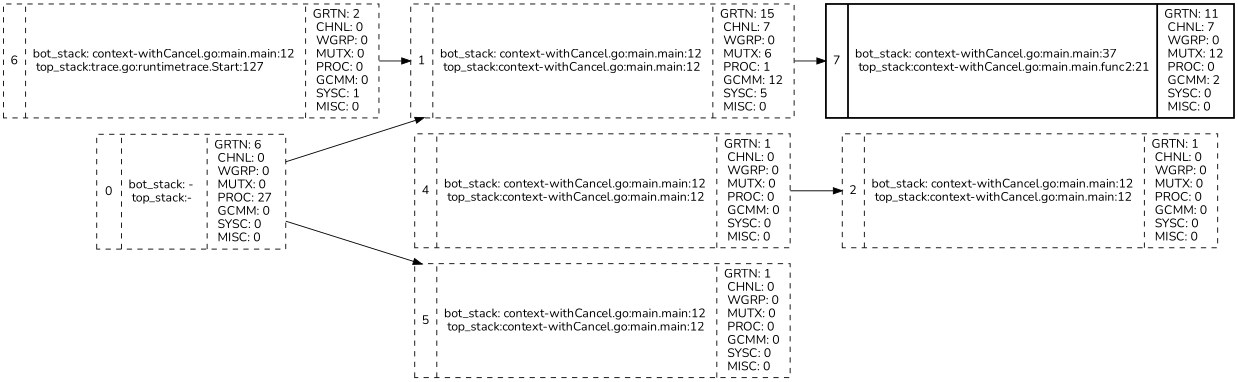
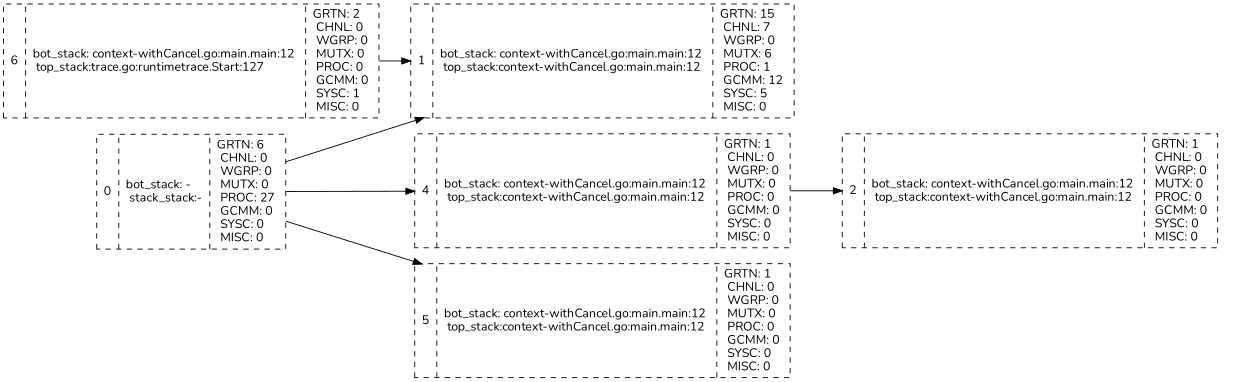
node "7": removed
edge "0" -> "4": added
node "0": text "top_stack:-" -> "stack_stack:-"
